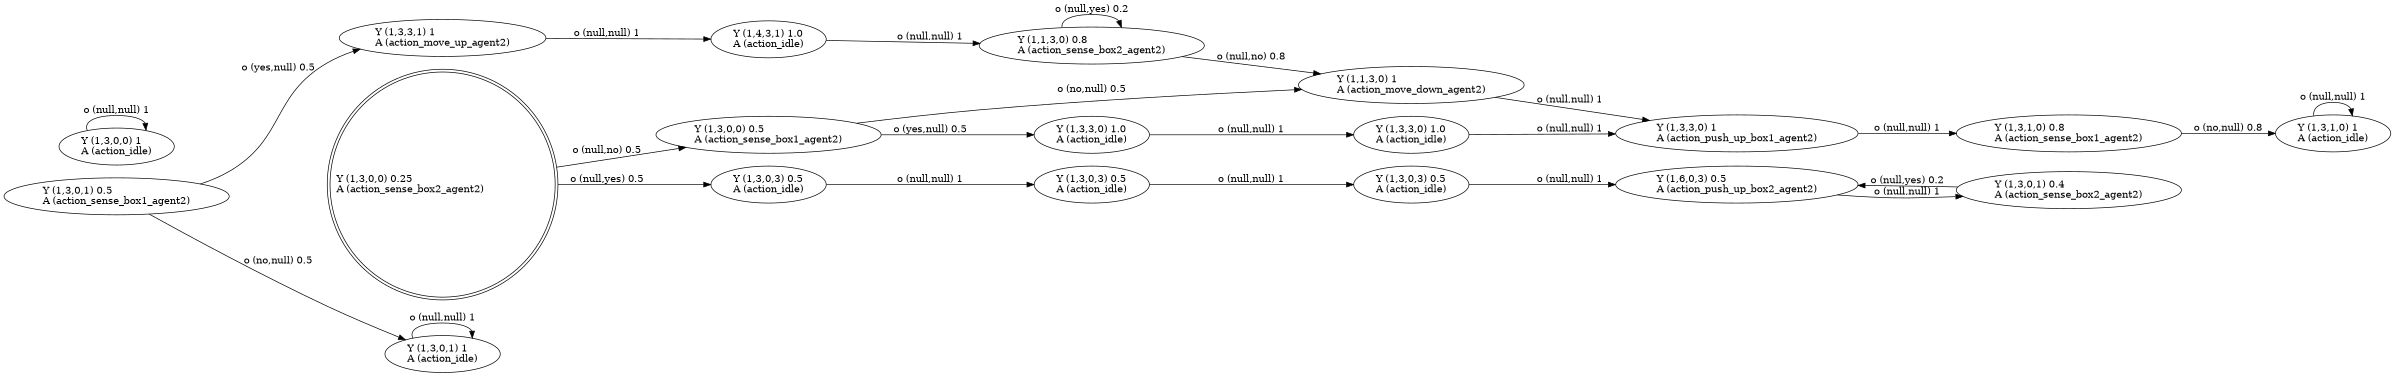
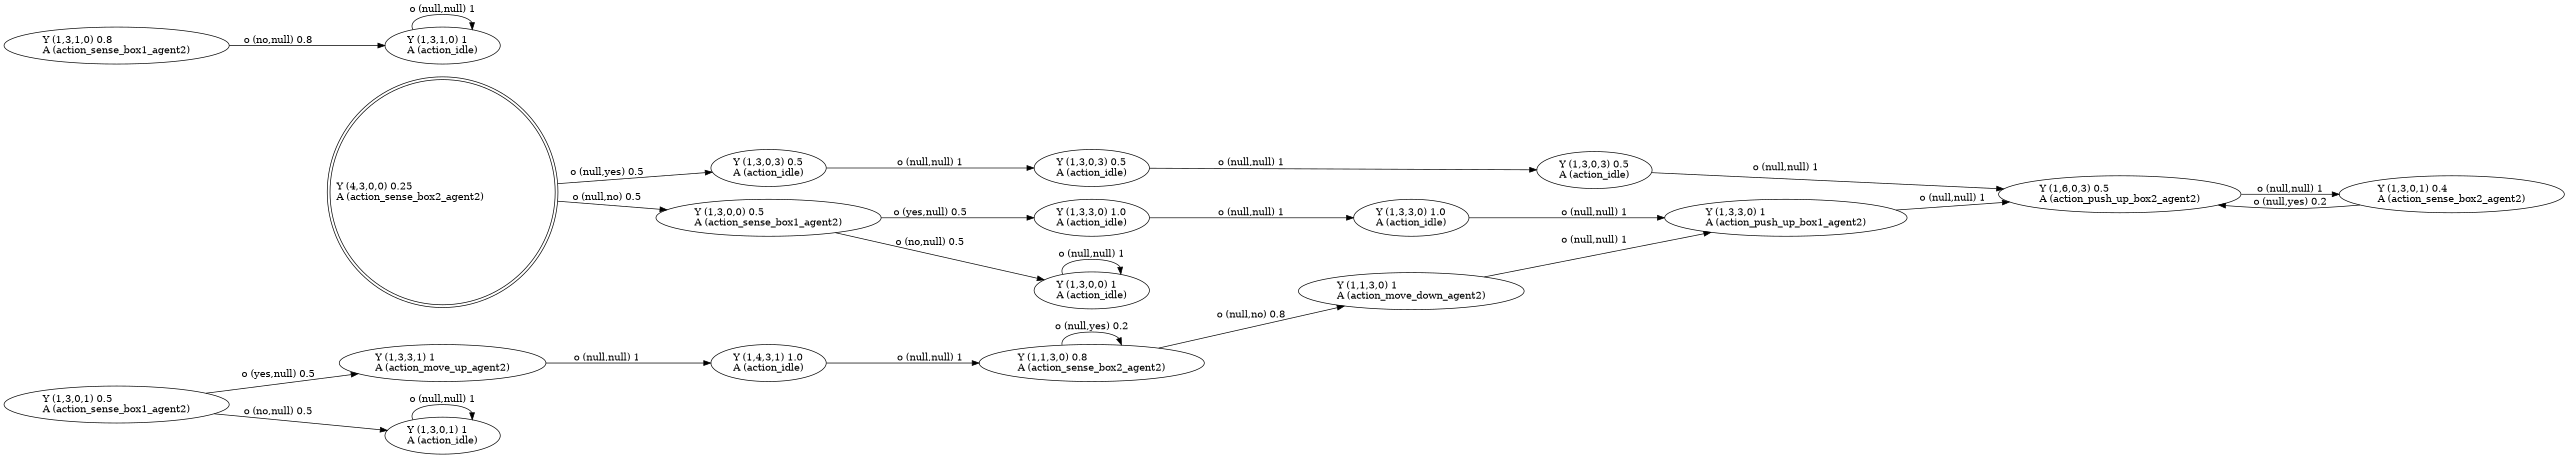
edge "Y (1,3,0,0) 0.5 A (action_sense_box1_agent2)" -> "Y (1,1,3,0) 1 A (action_move_down_agent2)": now "Y (1,3,0,0) 0.5 A (action_sense_box1_agent2)" -> "Y (1,3,0,0) 1 A (action_idle)"
edge "Y (1,3,3,0) 1 A (action_push_up_box1_agent2)" -> "Y (1,3,1,0) 0.8 A (action_sense_box1_agent2)": now "Y (1,3,3,0) 1 A (action_push_up_box1_agent2)" -> "Y (1,6,0,3) 0.5 A (action_push_up_box2_agent2)"
node "Y (1,3,0,0) 0.25 A (action_sense_box2_agent2)": label "Y (1,3,0,0) 0.25 A (action_sense_box2_agent2)" -> "Y (4,3,0,0) 0.25 A (action_sense_box2_agent2)"
